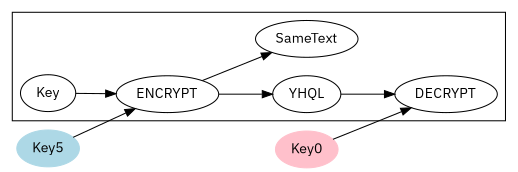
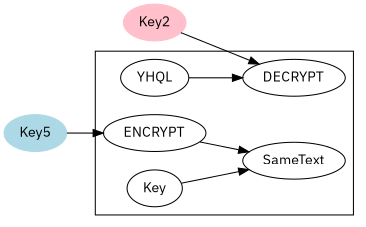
edge "Key" -> "ENCRYPT": now "Key" -> "SameText"
edge "ENCRYPT" -> "YHQL": removed
node "Key0": label "Key0" -> "Key2"
